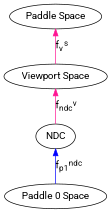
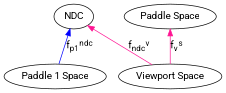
edge "NDC" -> "Viewport Space": reversed
node "Paddle 0 Space": label "Paddle 0 Space" -> "Paddle 1 Space"
